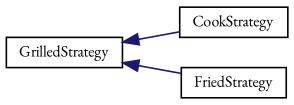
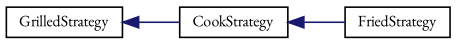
edge "FriedStrategy" -> "GrilledStrategy": now "FriedStrategy" -> "CookStrategy"
